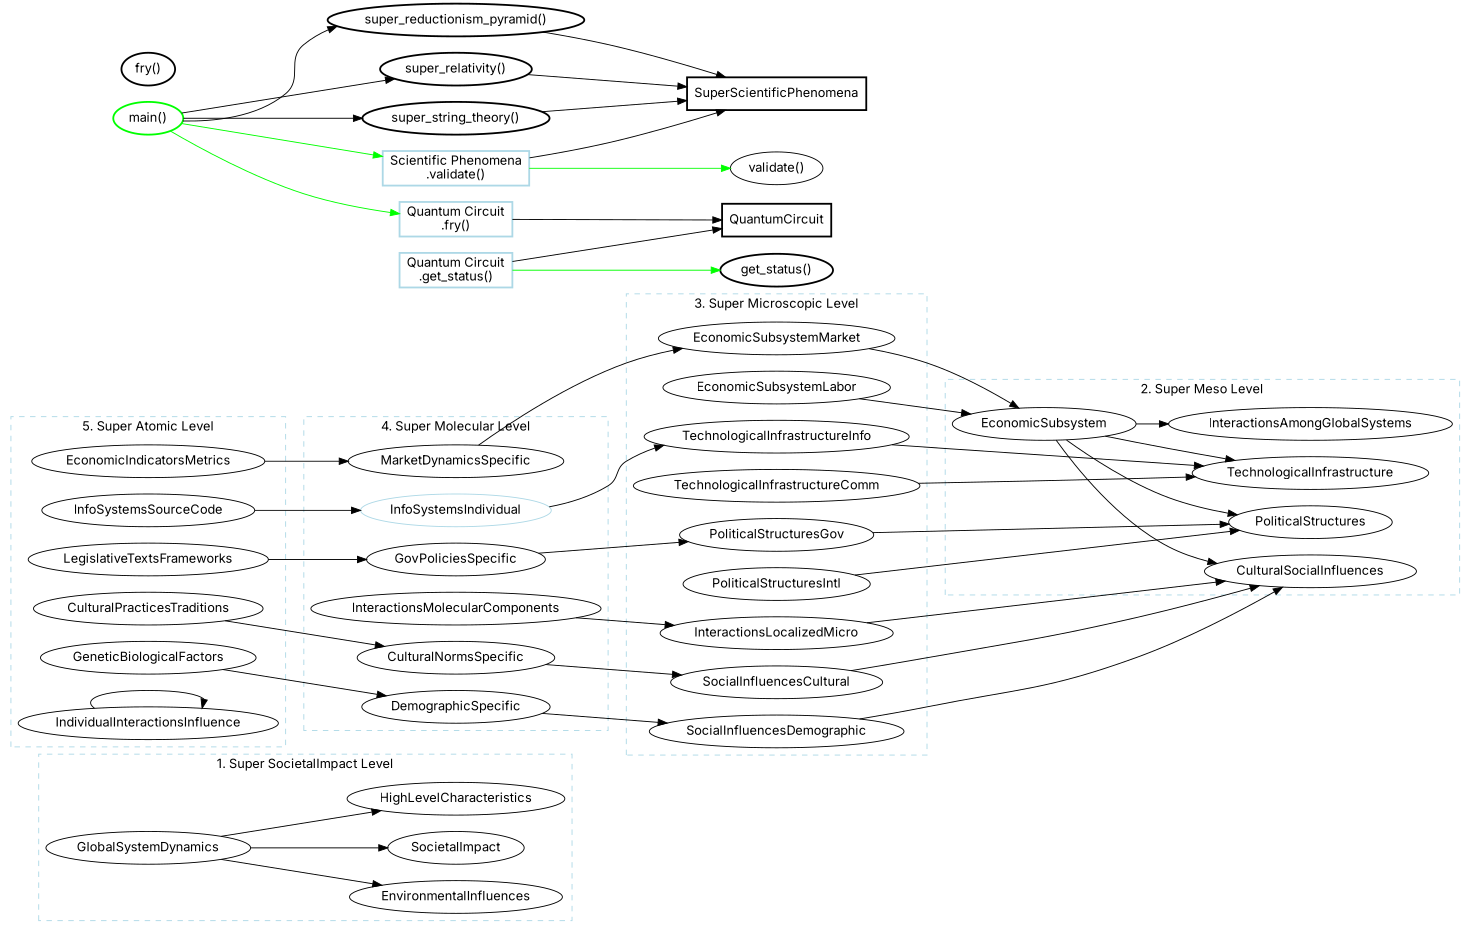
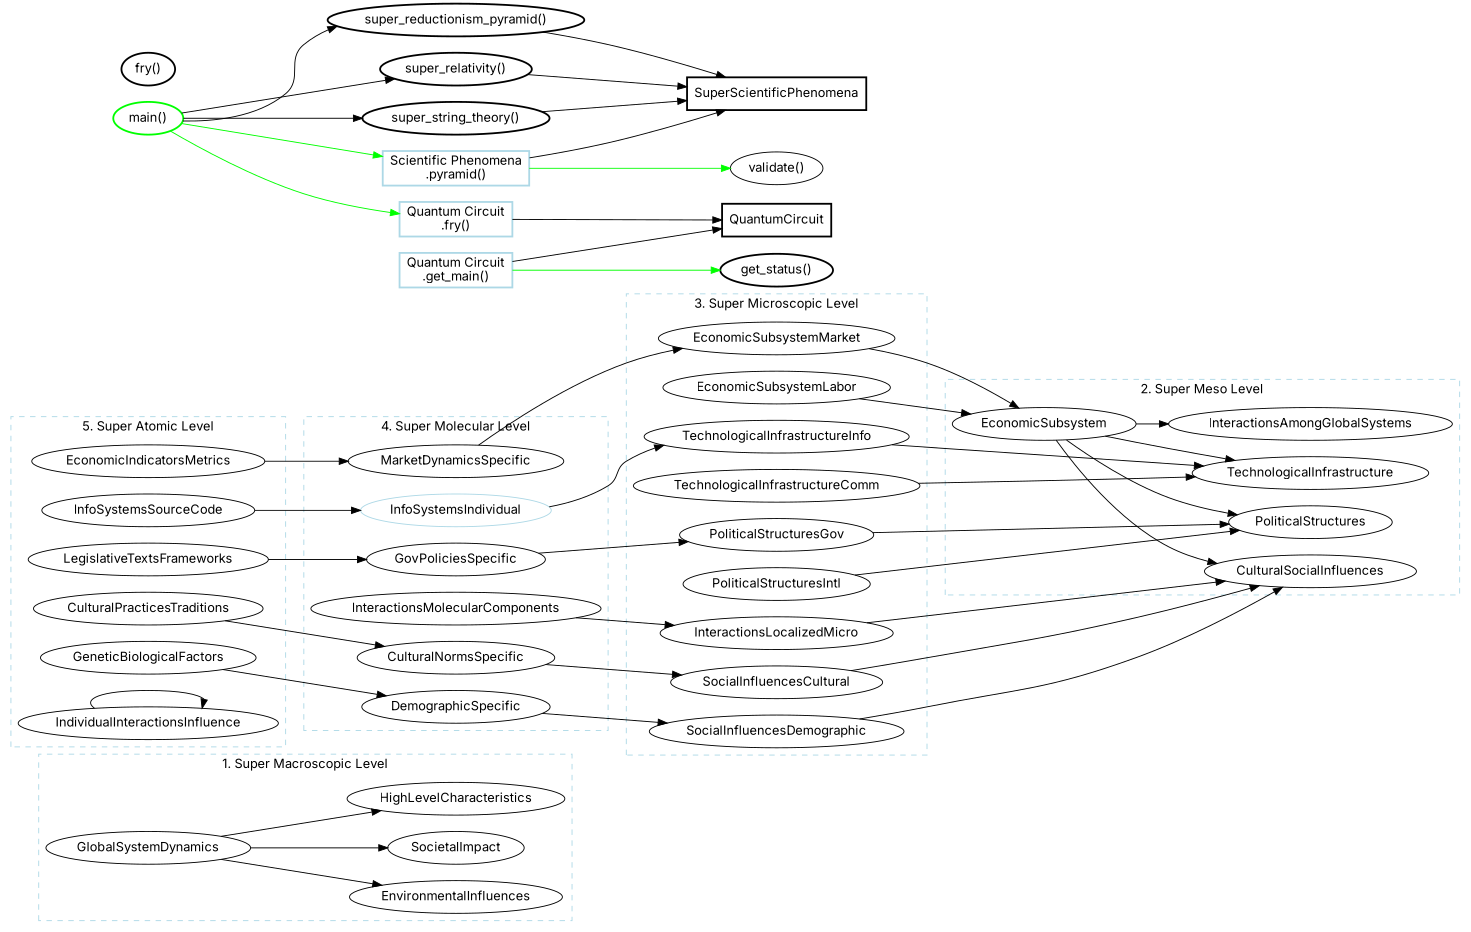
node "Scientific Phenomena .validate()": label "Scientific Phenomena .validate()" -> "Scientific Phenomena .pyramid()"
node "Quantum Circuit .get_status()": label "Quantum Circuit .get_status()" -> "Quantum Circuit .get_main()"
cluster "1. Super SocietalImpact Level": label "1. Super SocietalImpact Level" -> "1. Super Macroscopic Level"
